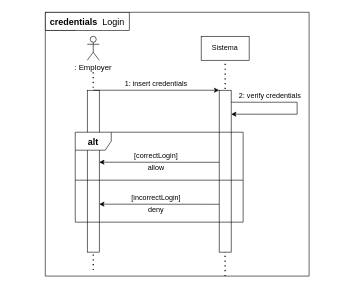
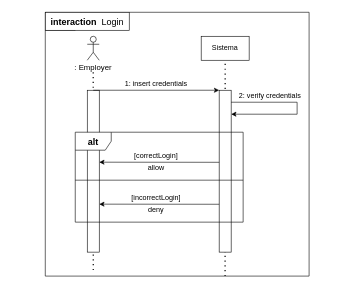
node "credentials Login": label "credentials Login" -> "interaction Login"
